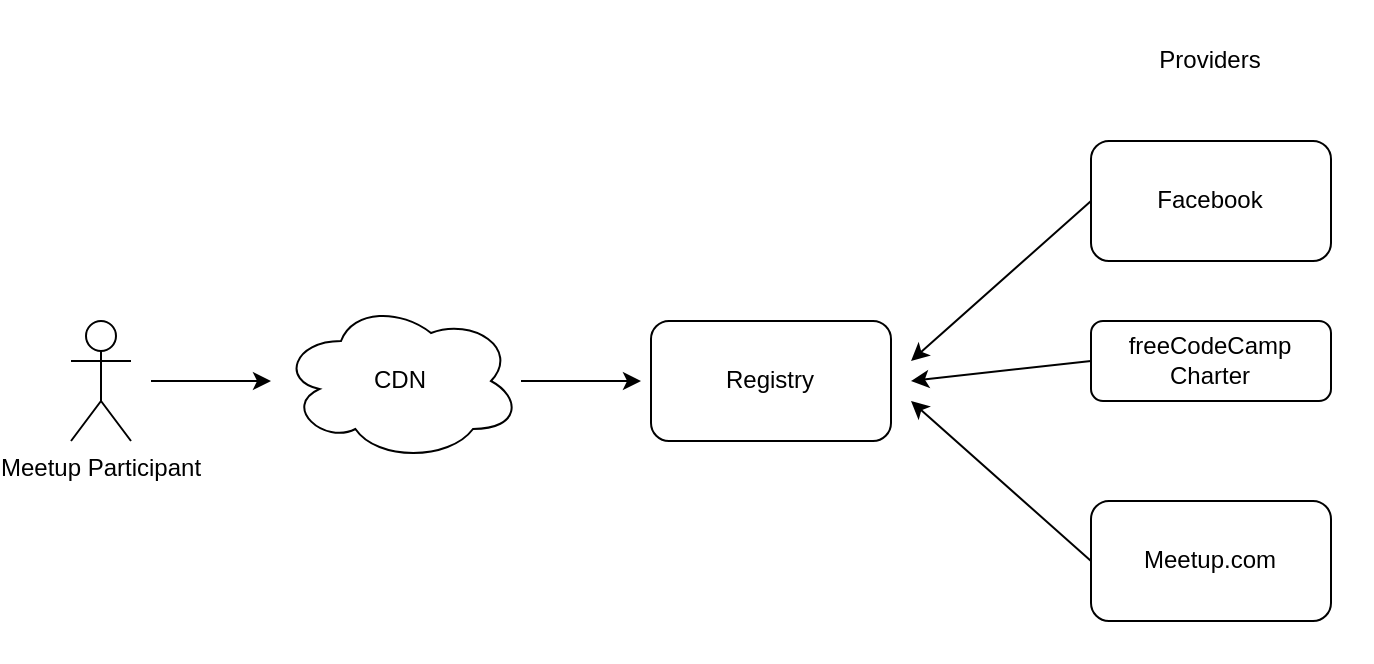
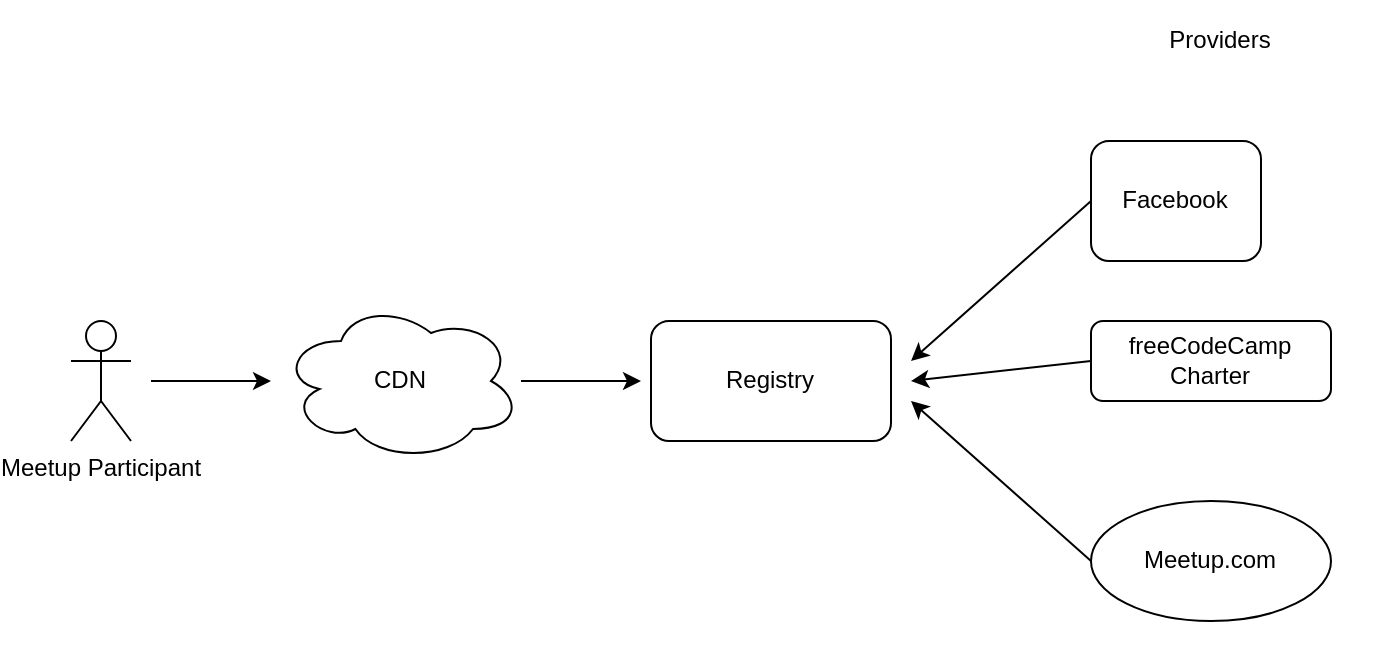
node "Providers": moved (1211, 61) -> (1221, 41)
node "Facebook": size 240x120 -> 170x120
node "Meetup.com": shape rounded rectangle -> ellipse
